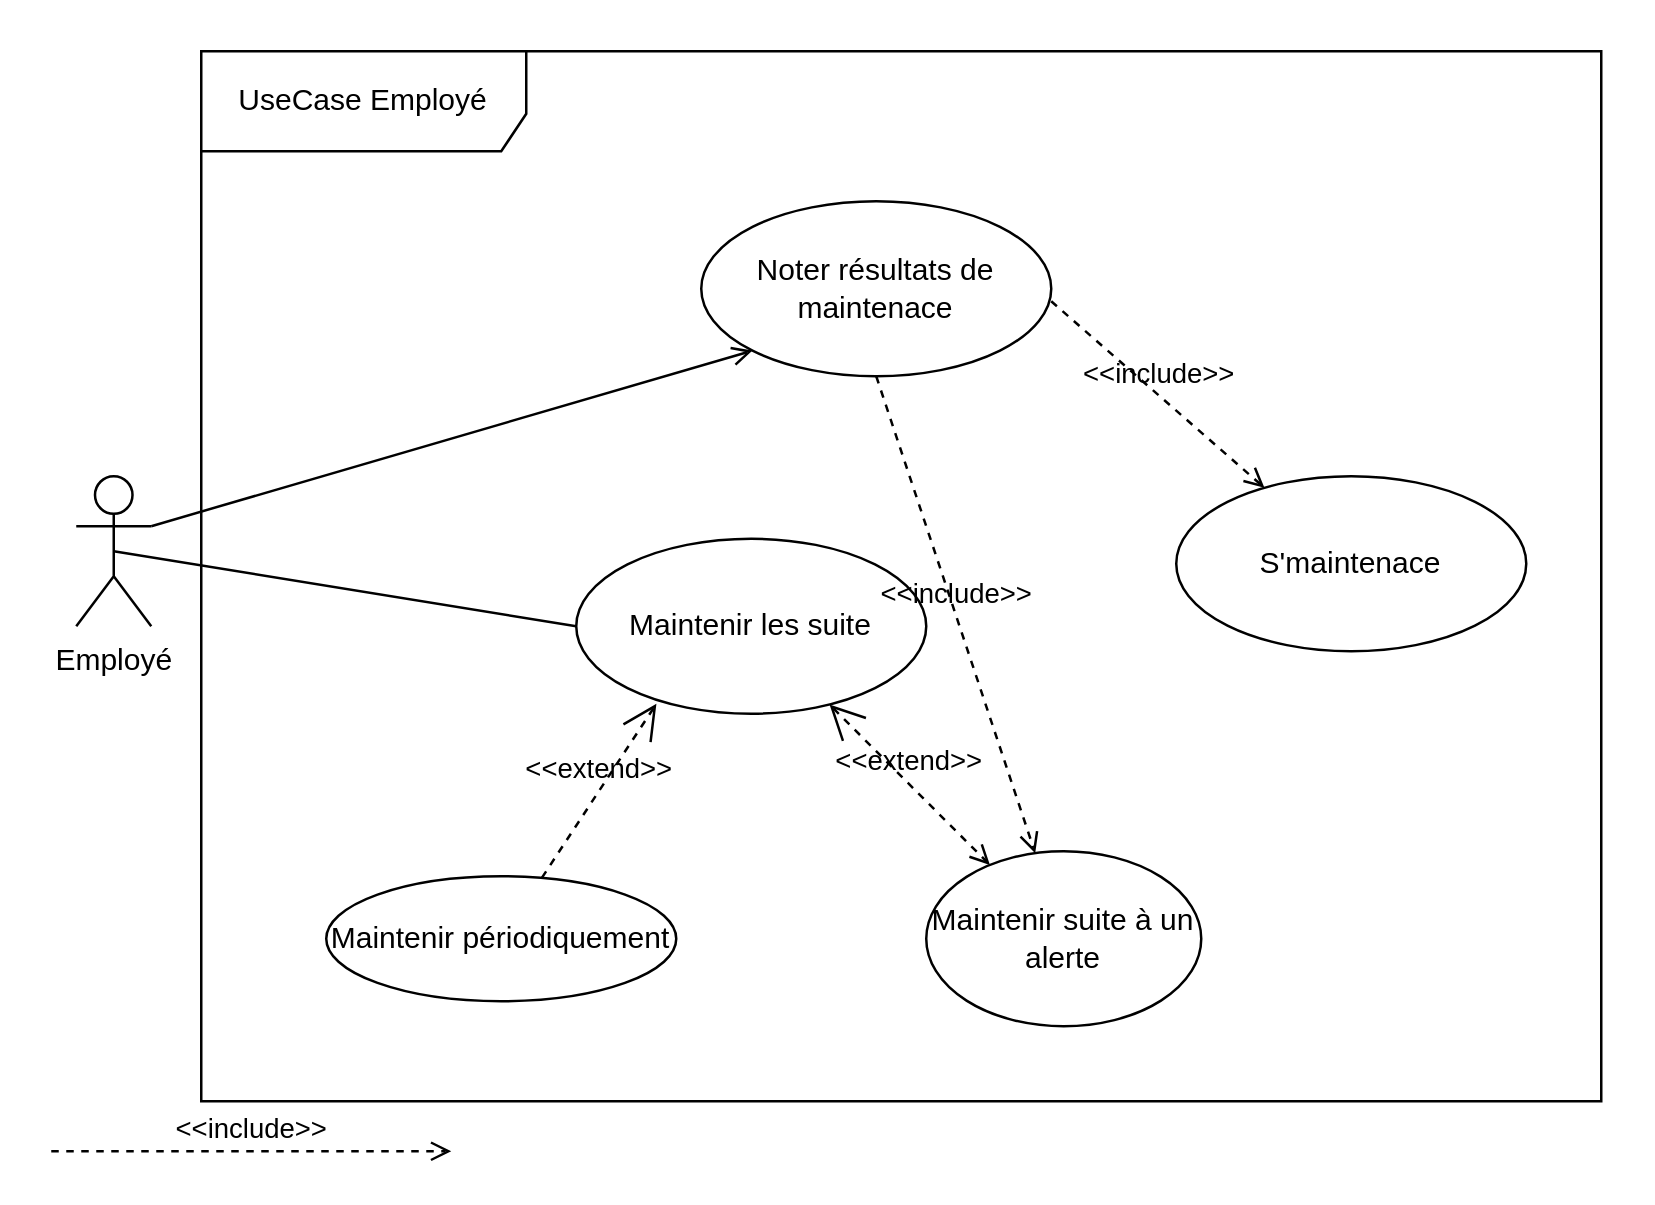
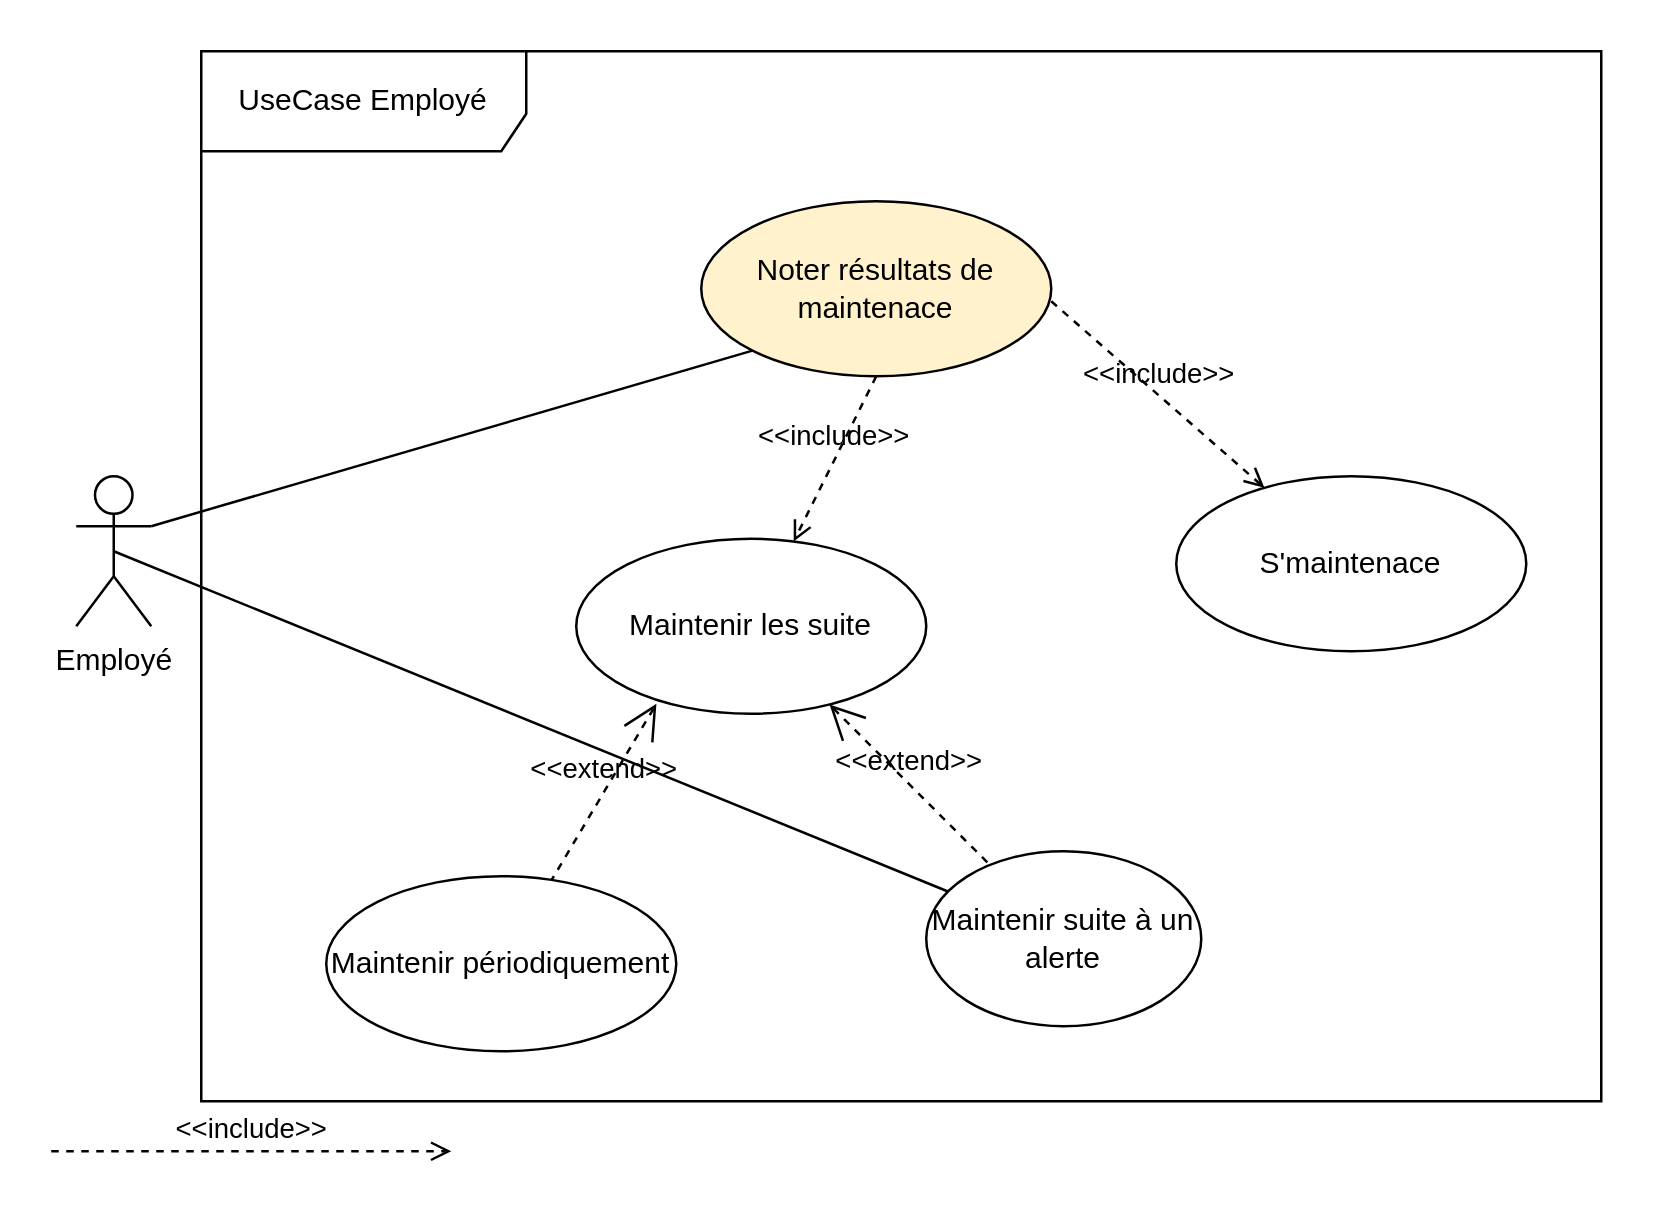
node "Noter résultats de maintenace": fillcolor #ffffff -> #fff2cc
edge "Employé" -> "Noter résultats de maintenace": arrowhead open -> none
edge "Employé" -- "Maintenir les suite": now "Employé" -- "Maintenir suite à un alerte"
edge "Noter résultats de maintenace" -> "Maintenir suite à un alerte": now "Noter résultats de maintenace" -> "Maintenir les suite"
edge "Maintenir les suite" -- "Maintenir suite à un alerte": arrowhead open -> none
node "Maintenir périodiquement": size 350x125 -> 350x175
